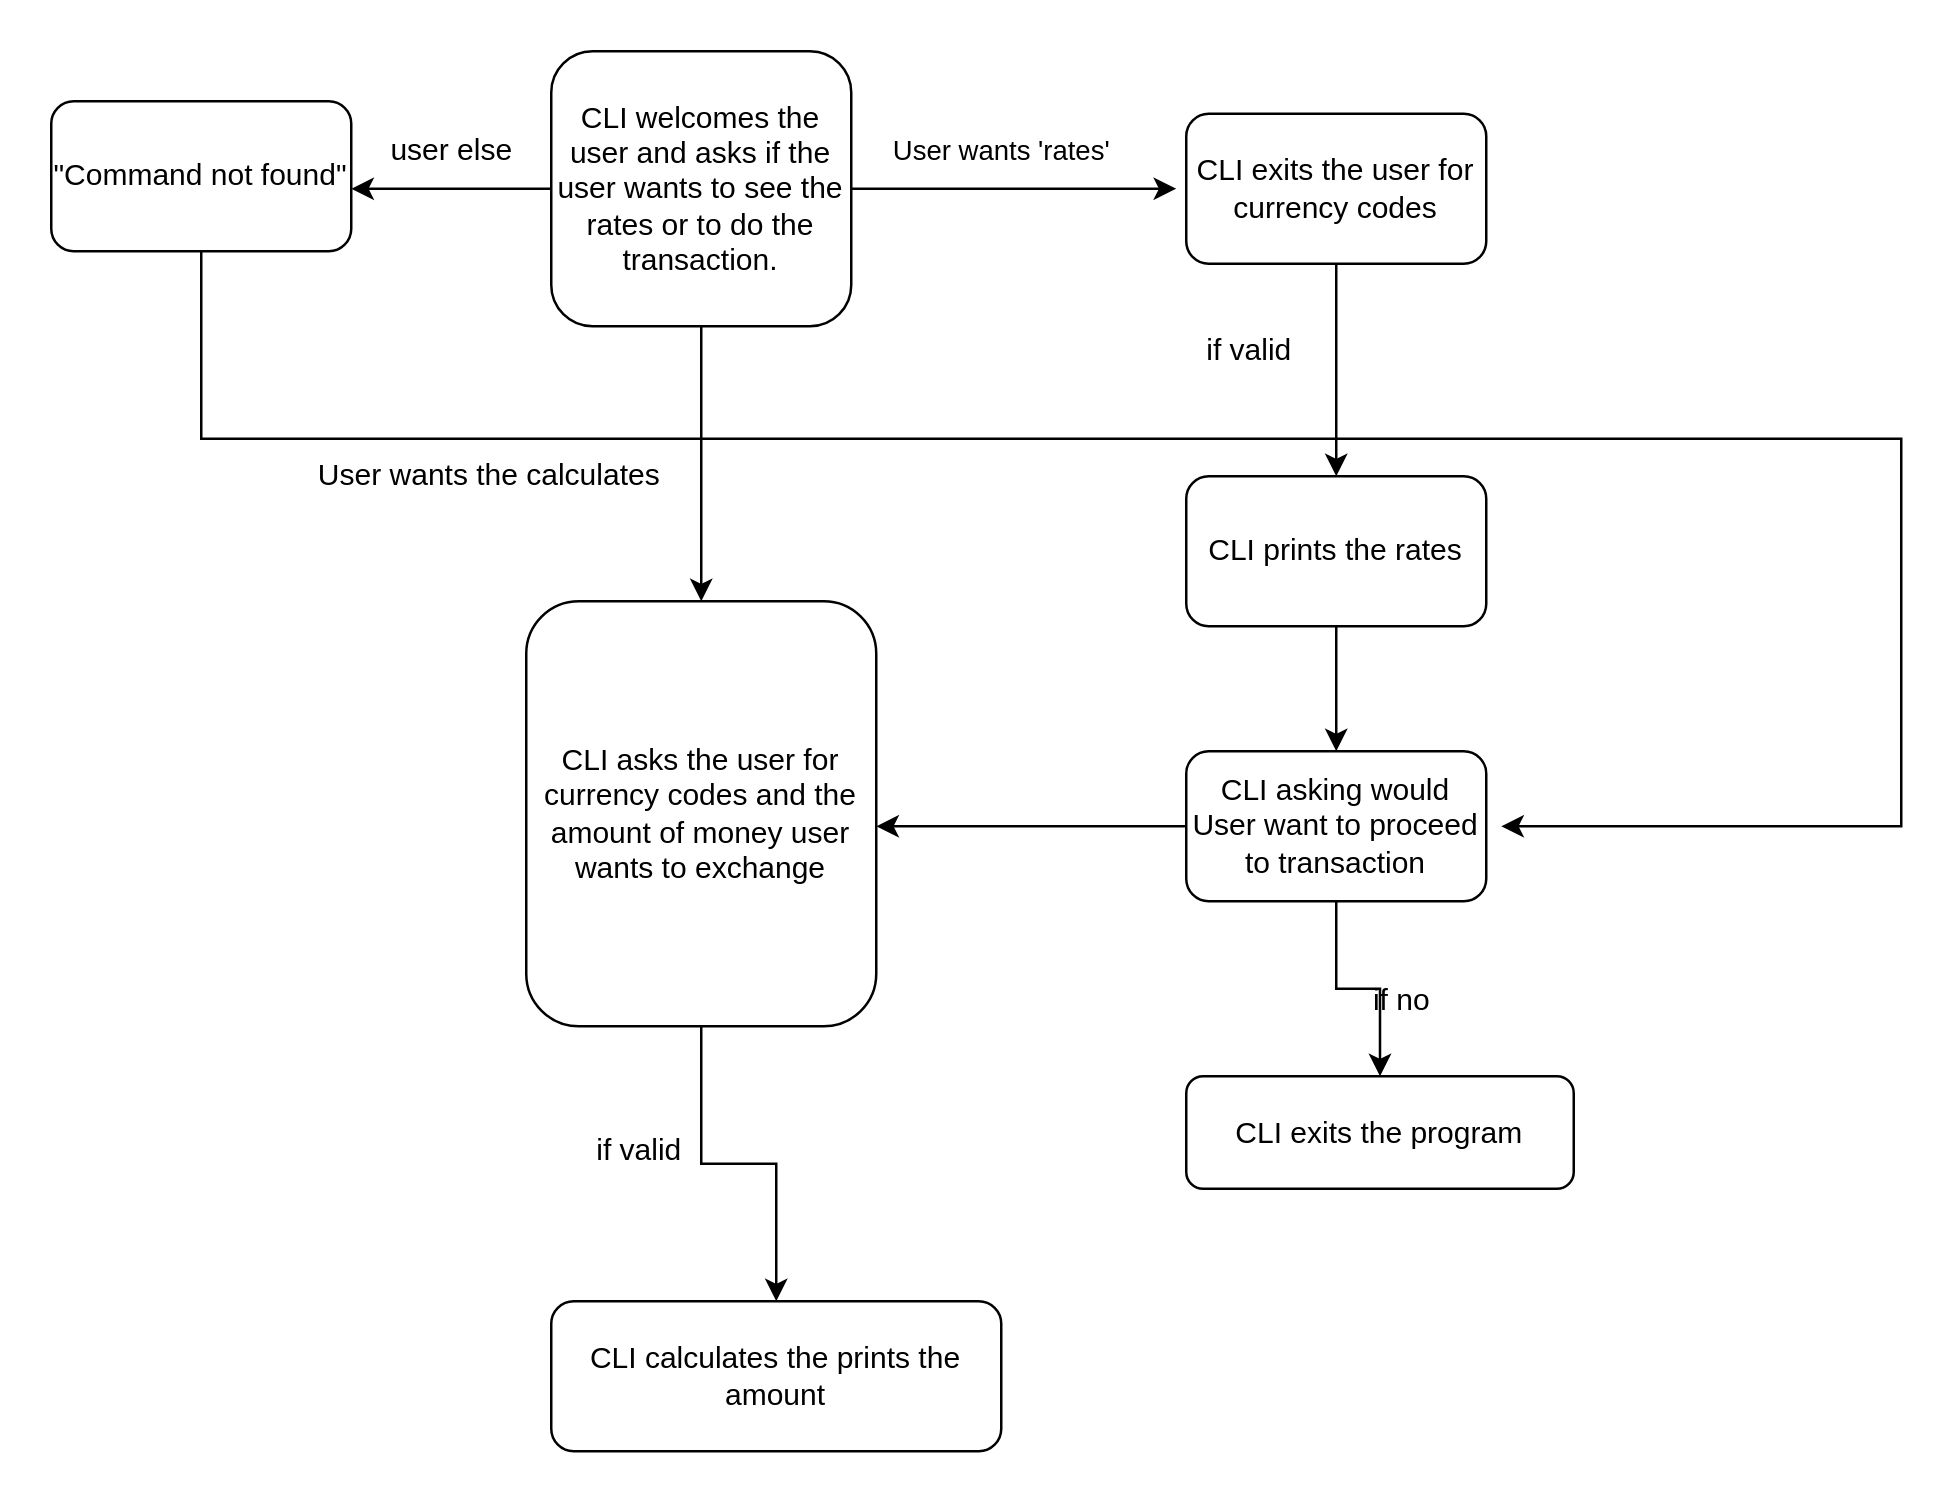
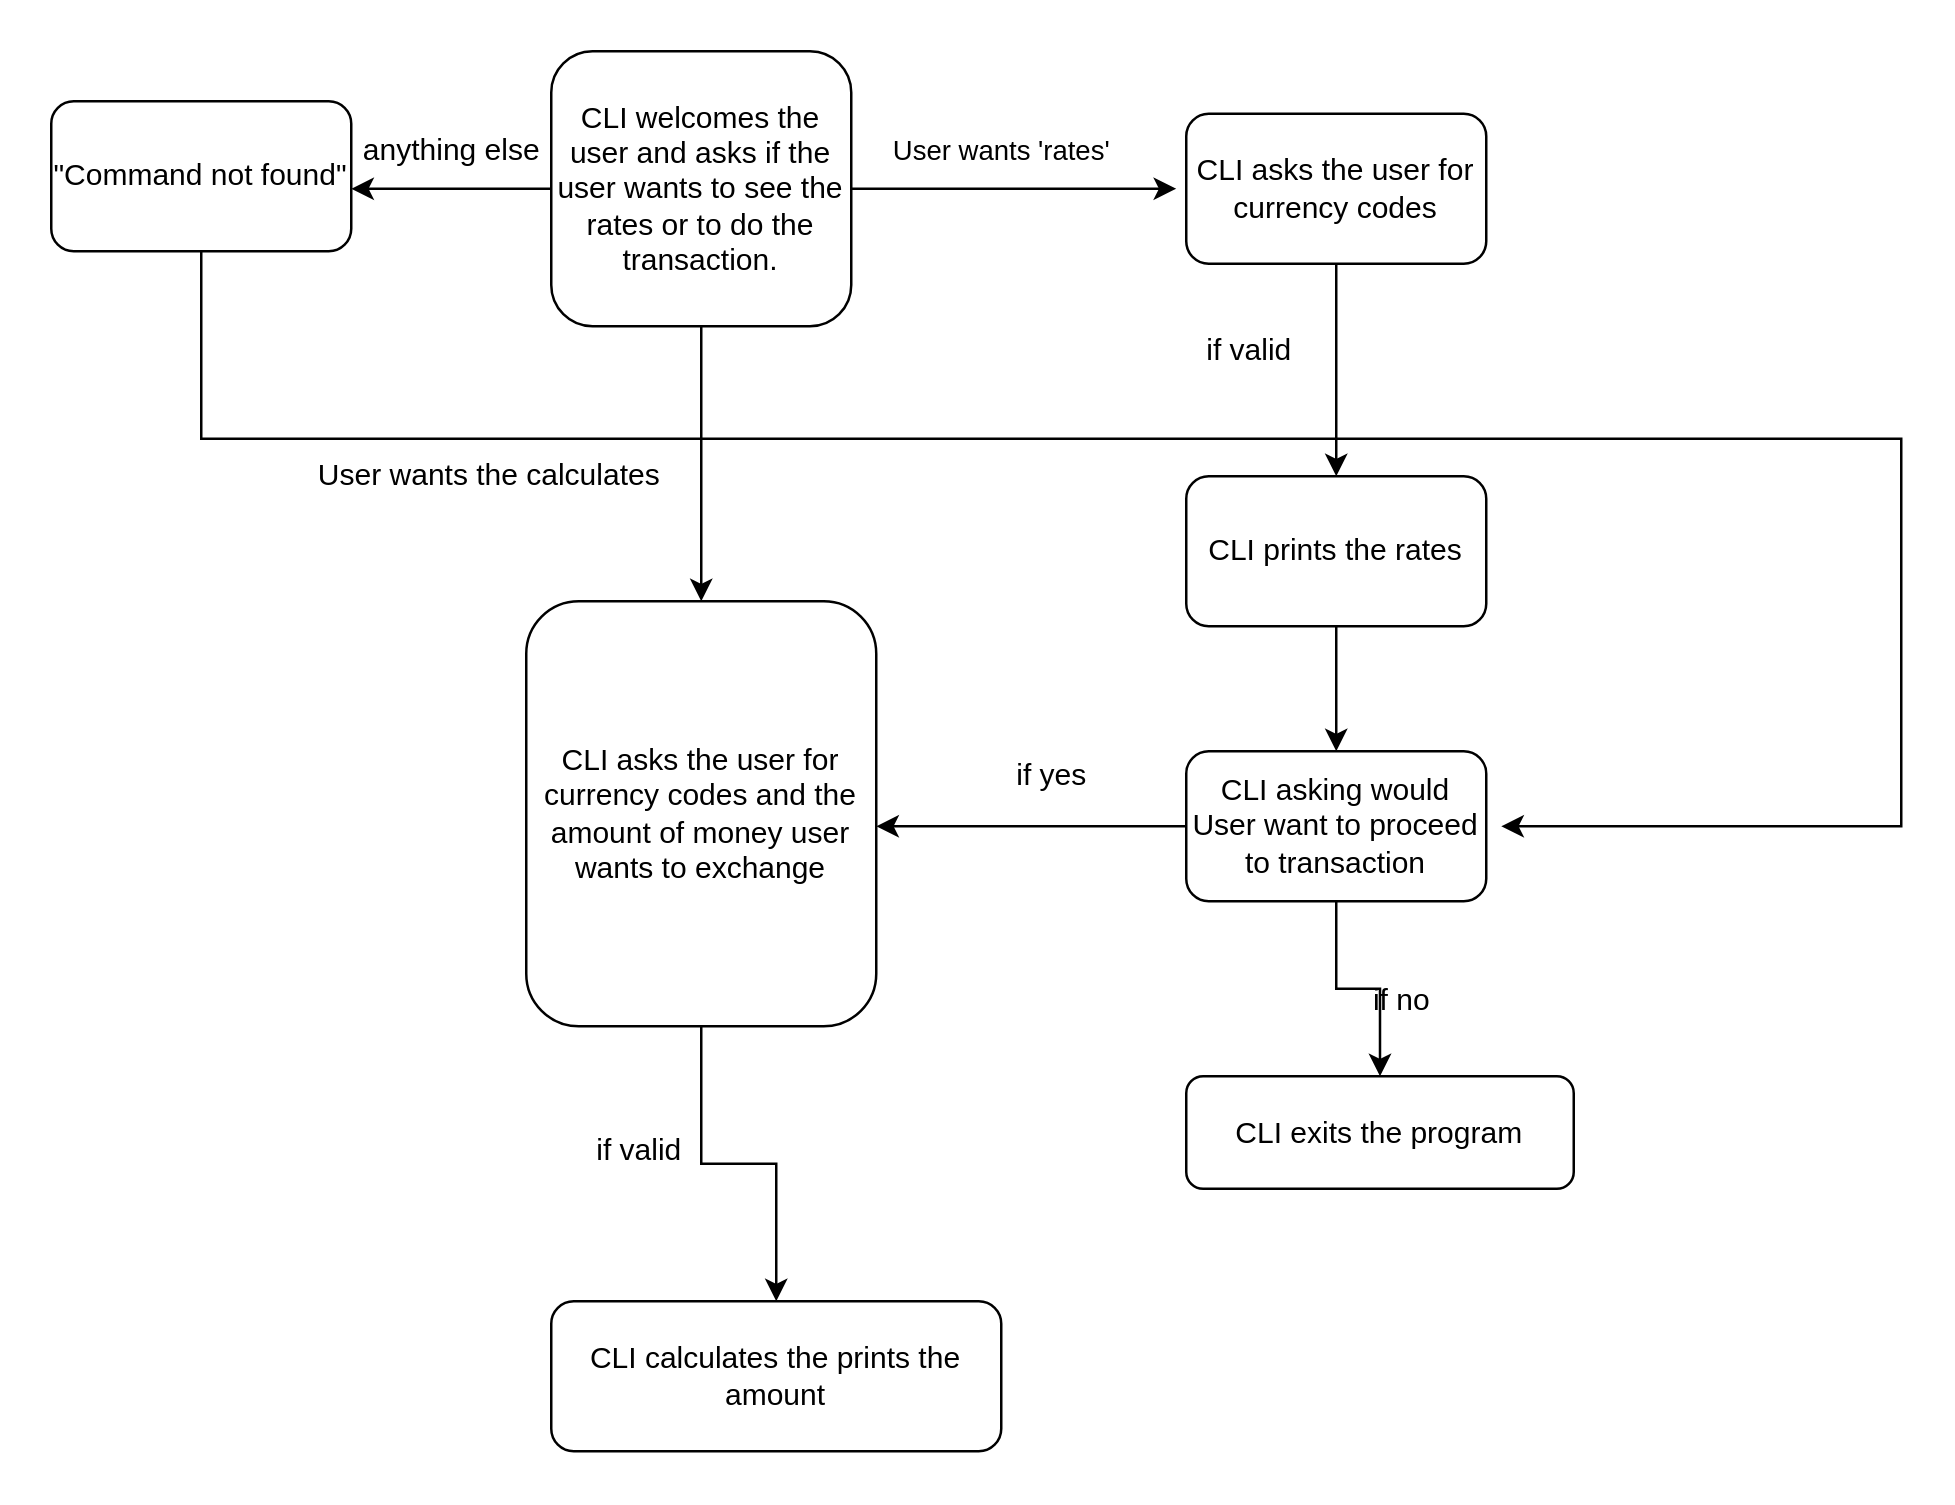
node "user else": label "user else" -> "anything else"
node "CLI exits the user for currency codes": label "CLI exits the user for currency codes" -> "CLI asks the user for currency codes"
node "if yes": added
